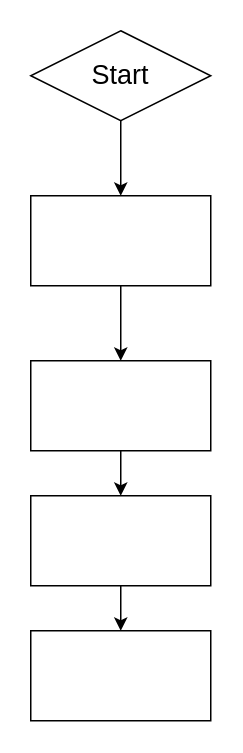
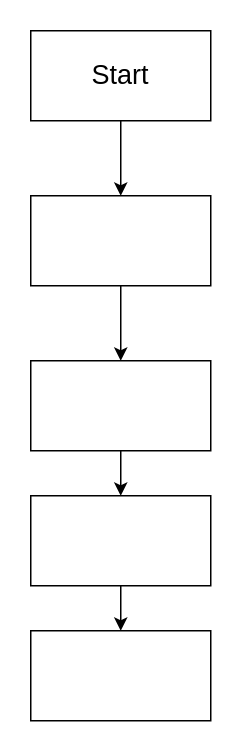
node "Start": shape diamond -> rectangle
